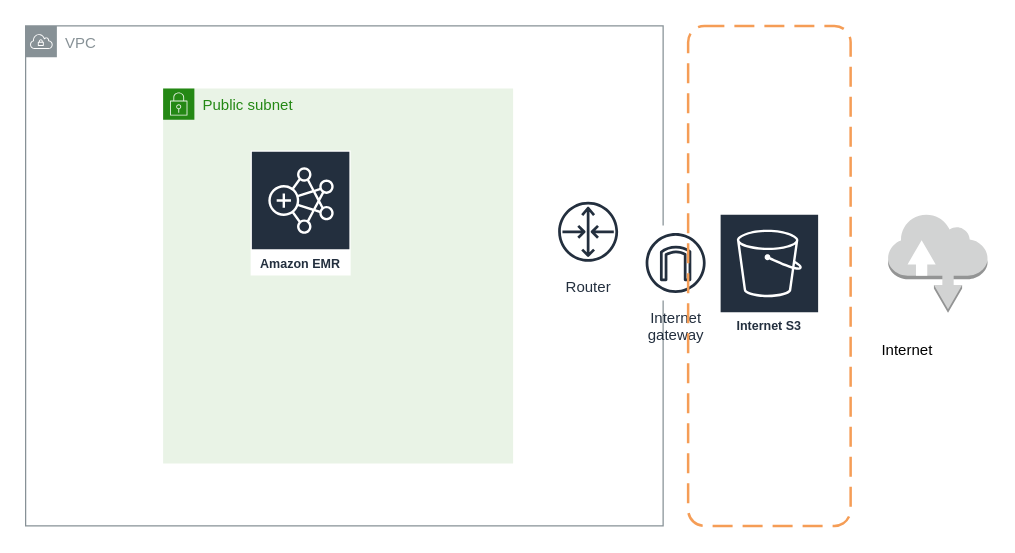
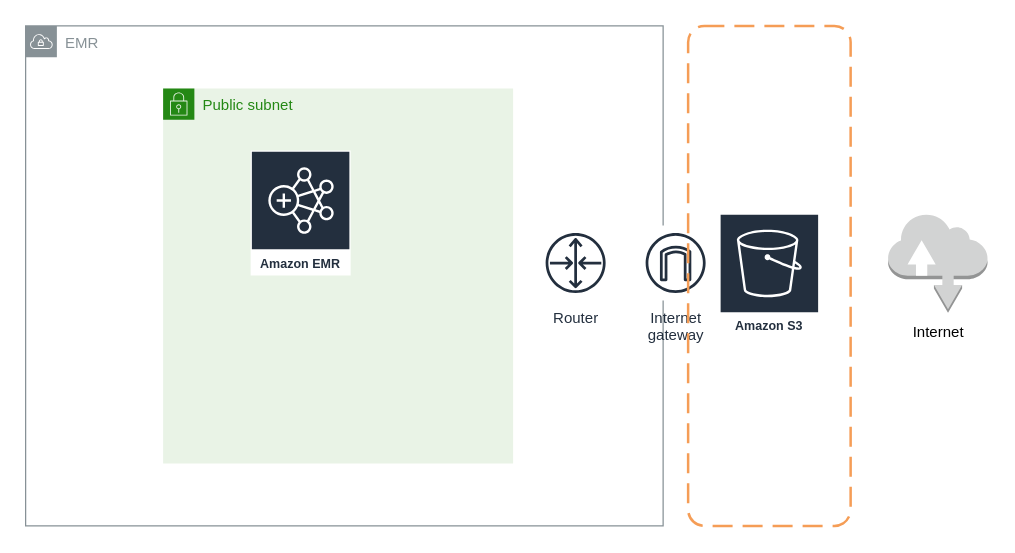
node "VPC": label "VPC" -> "EMR"
node "Router": moved (588, 232) -> (576, 263)
node "Internet S3": label "Internet S3" -> "Amazon S3"
node "Internet": moved (907, 350) -> (938, 331)
